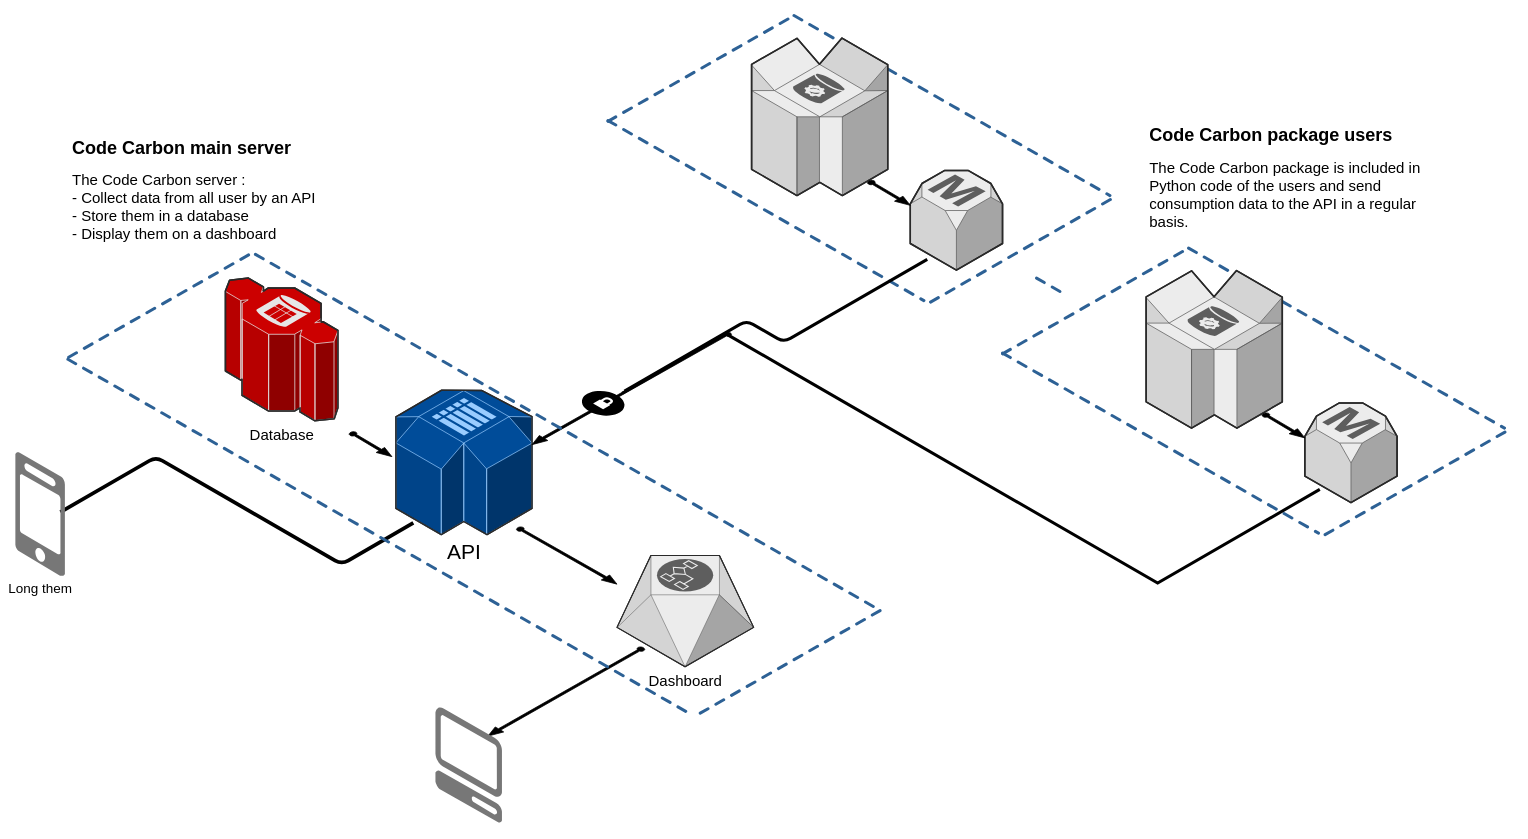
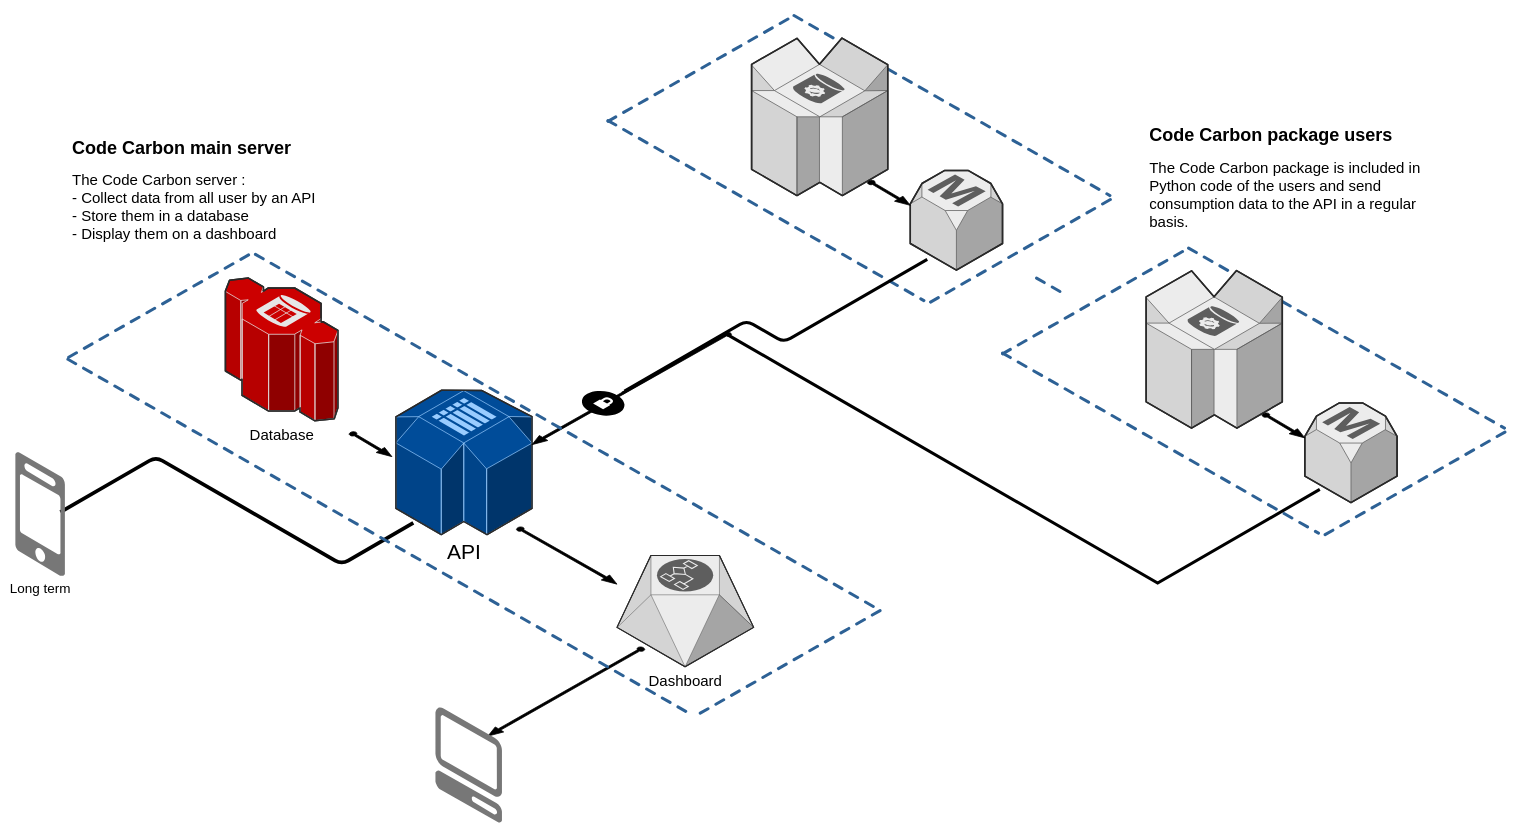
node "Long them": label "Long them" -> "Long term"
